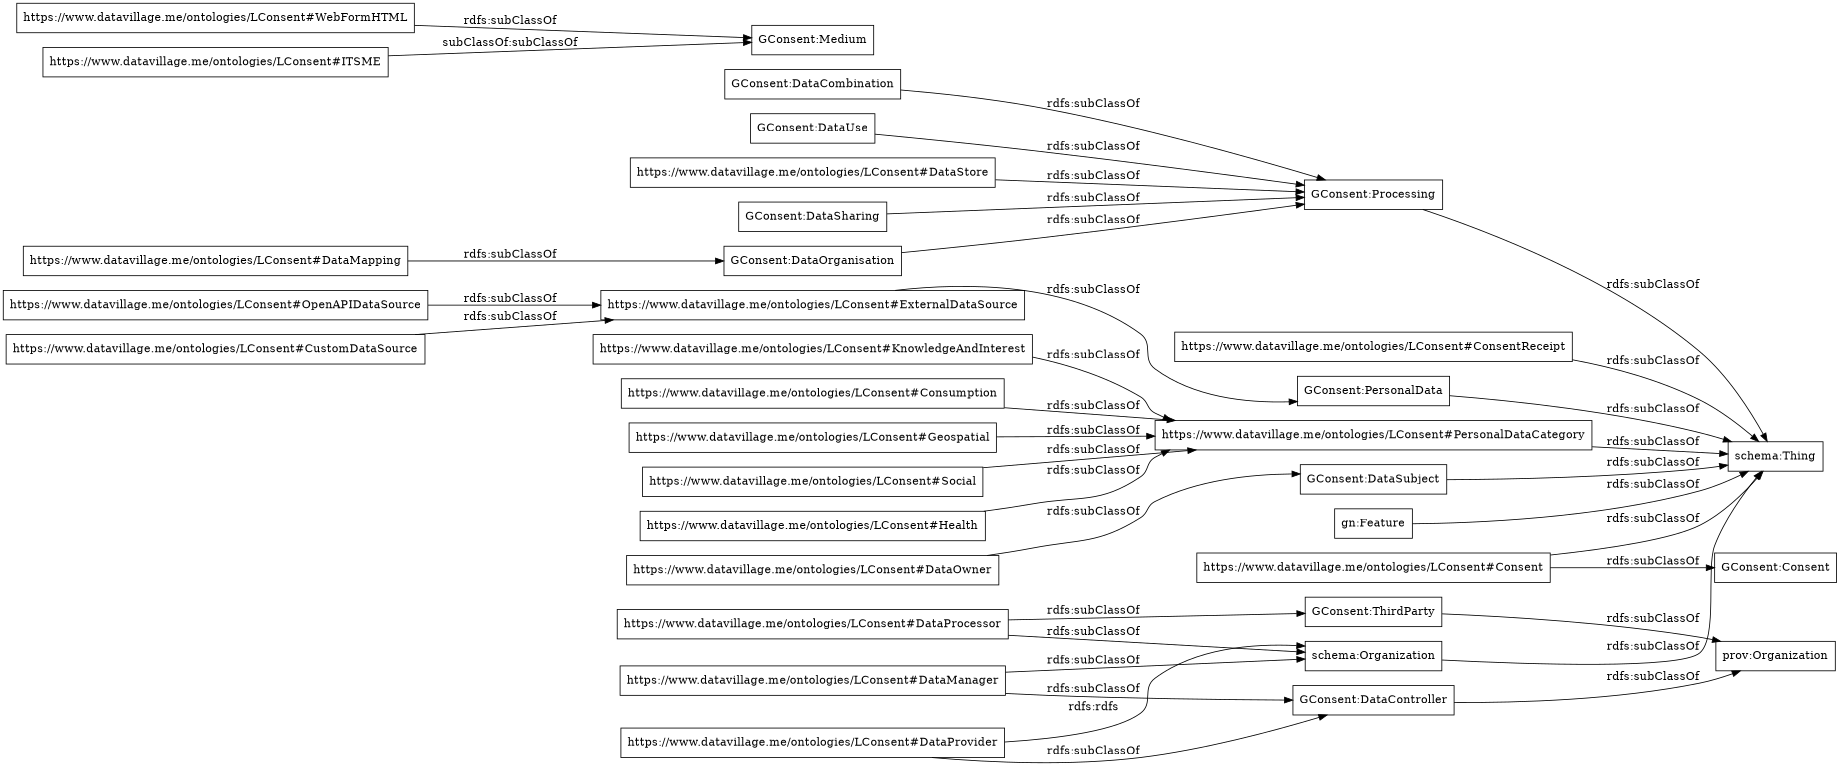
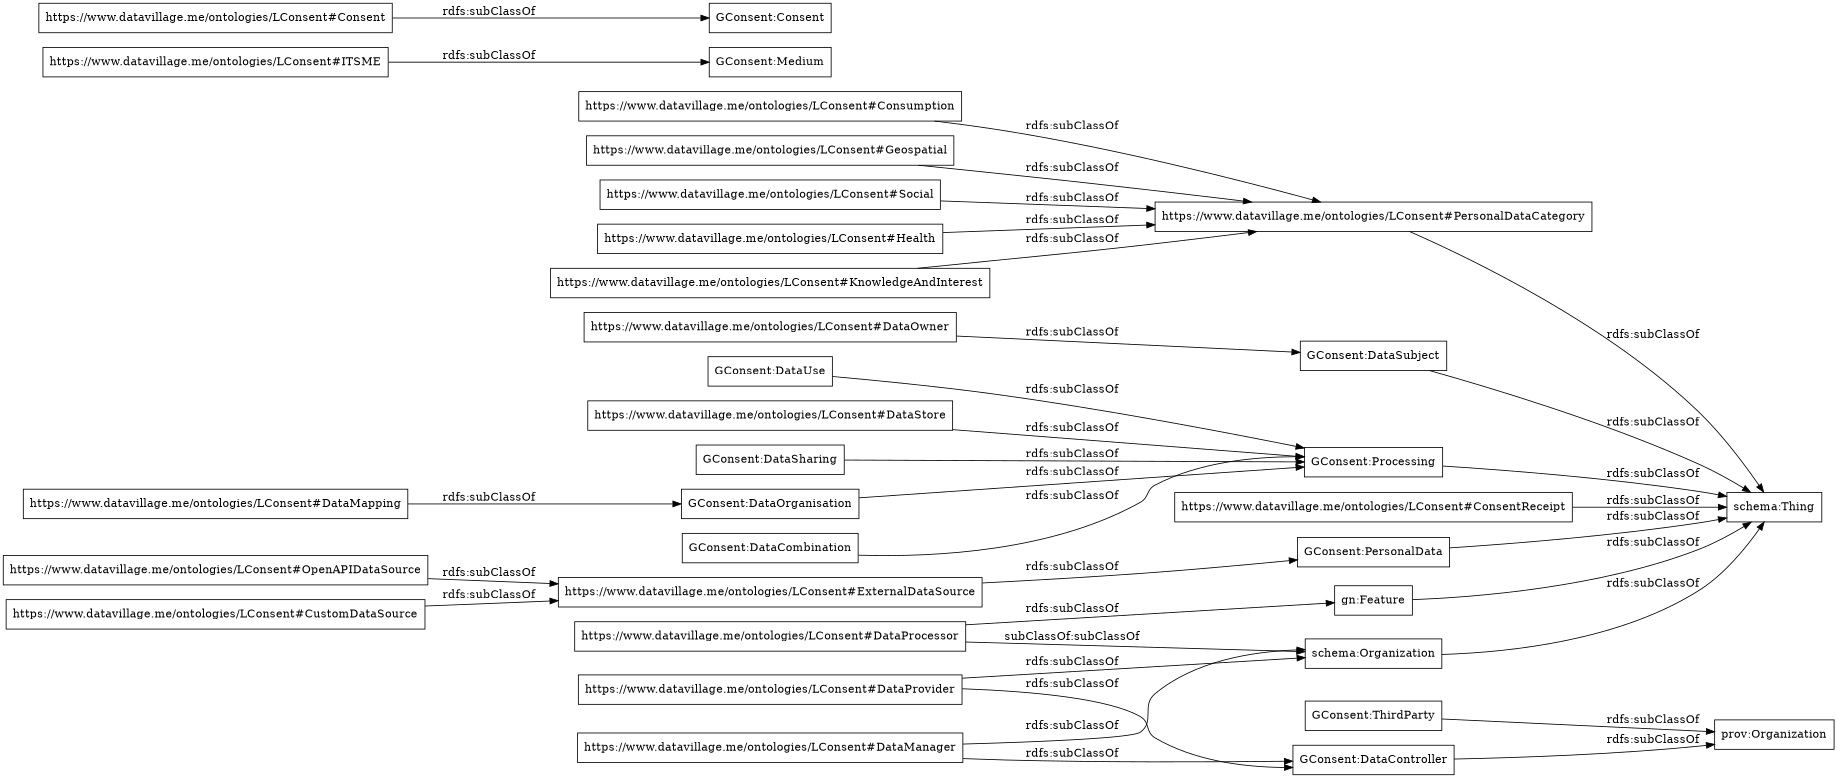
node "https://www.datavillage.me/ontologies/LConsent#WebFormHTML": removed
edge "https://www.datavillage.me/ontologies/LConsent#ITSME" -> "GConsent:Medium": label "subClassOf:subClassOf" -> "rdfs:subClassOf"
edge "https://www.datavillage.me/ontologies/LConsent#Consent" -> "schema:Thing": removed, label "rdfs:subClassOf"
edge "https://www.datavillage.me/ontologies/LConsent#DataProcessor" -> "GConsent:ThirdParty": now "https://www.datavillage.me/ontologies/LConsent#DataProcessor" -> "gn:Feature"
edge "https://www.datavillage.me/ontologies/LConsent#DataProcessor" -> "schema:Organization": label "rdfs:subClassOf" -> "subClassOf:subClassOf"
edge "https://www.datavillage.me/ontologies/LConsent#DataProvider" -> "schema:Organization": label "rdfs:rdfs" -> "rdfs:subClassOf"
